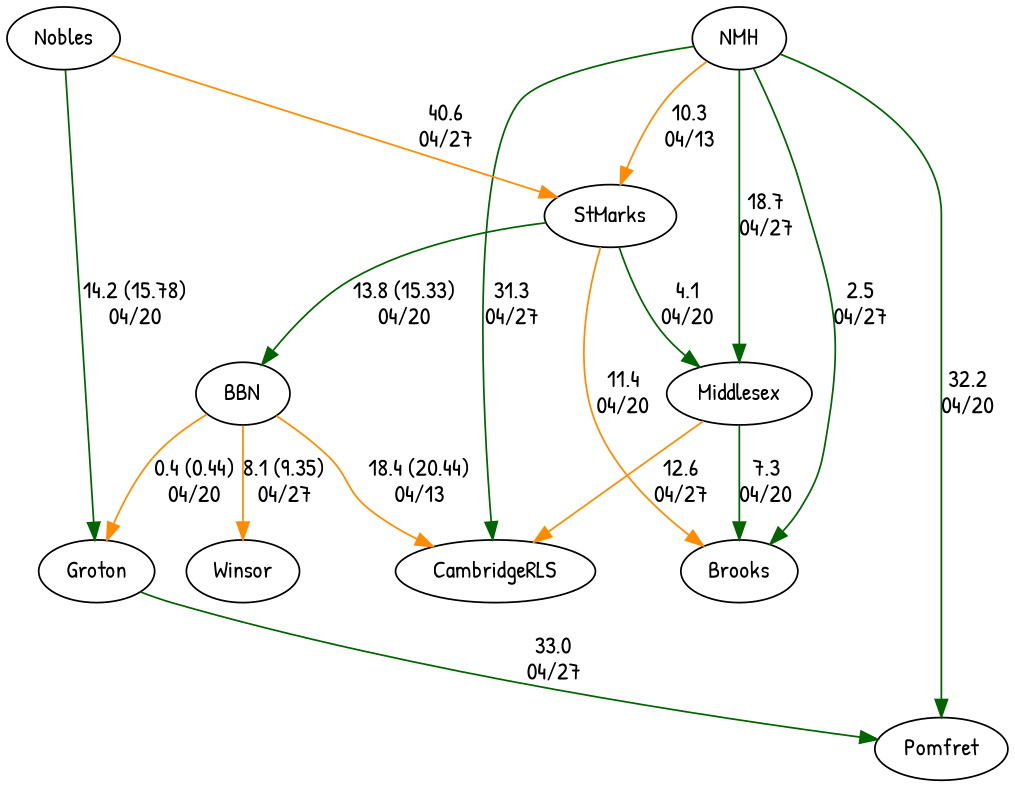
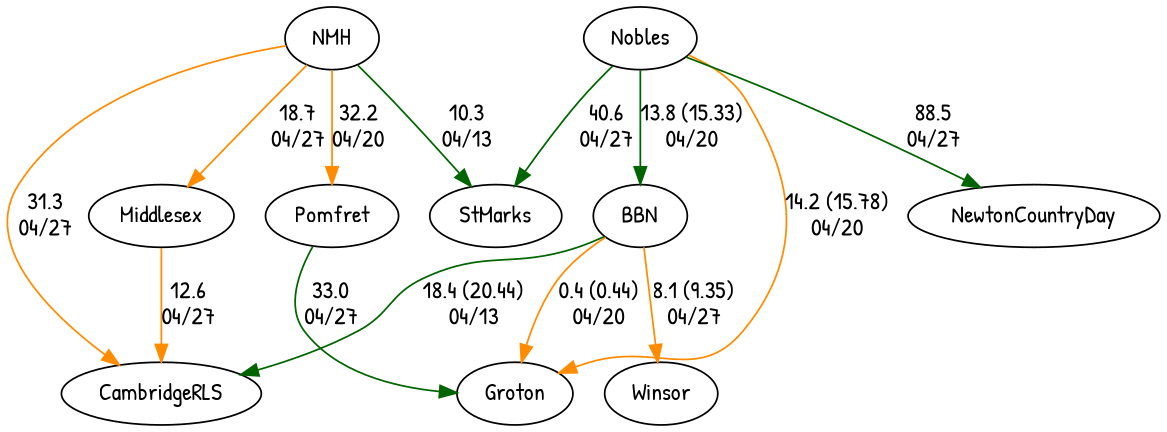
edge "NMH" -> "StMarks": color darkorange -> darkgreen
edge "Nobles" -> "StMarks": color darkorange -> darkgreen
edge "NMH" -> "Middlesex": color darkgreen -> darkorange
node "NewtonCountryDay": added
edge "NMH" -> "CambridgeRLS": color darkgreen -> darkorange
edge "StMarks" -> "BBN": now "Nobles" -> "BBN"
edge "Nobles" -> "Groton": color darkgreen -> darkorange
edge "StMarks" -> "Middlesex": removed, label "4.1 04/20"
edge "NMH" -> "Pomfret": color darkgreen -> darkorange
edge "BBN" -> "CambridgeRLS": color darkorange -> darkgreen
node "Brooks": removed
edge "Groton" -> "Pomfret": reversed
